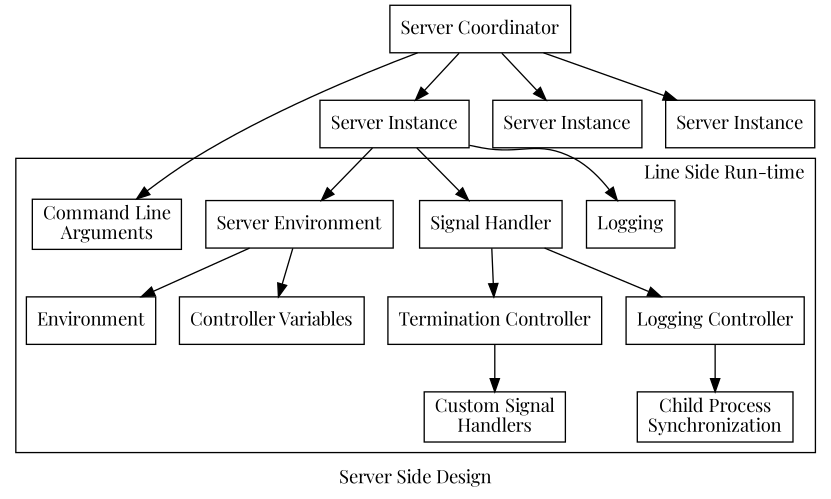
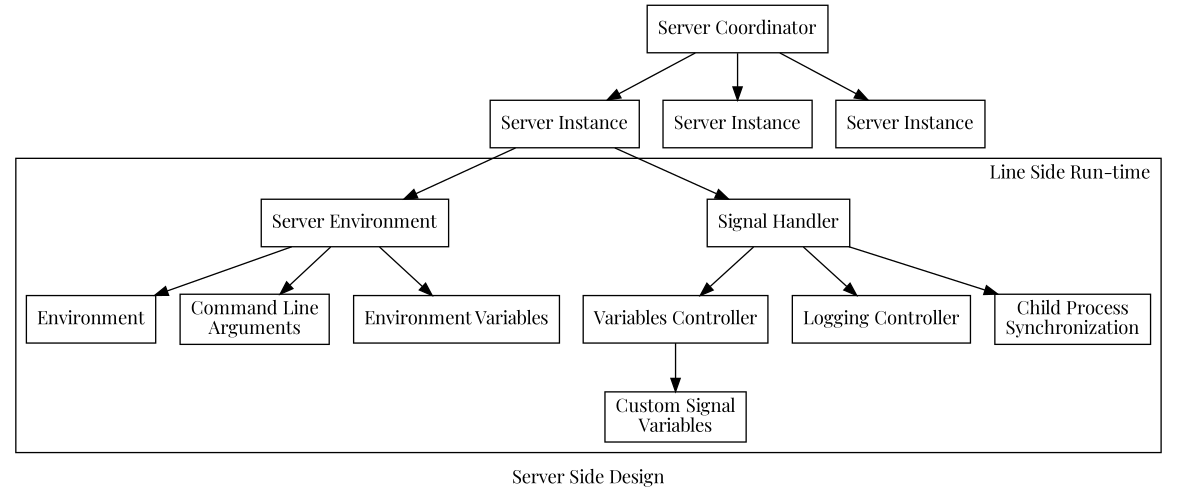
edge "Server Coordinator" -> "Command Line Arguments": now "Server Environment" -> "Command Line Arguments"
node "Logging": removed
node "Controller Variables": label "Controller Variables" -> "Environment Variables"
node "Termination Controller": label "Termination Controller" -> "Variables Controller"
edge "Logging Controller" -> "Child Process Synchronization": now "Signal Handler" -> "Child Process Synchronization"
node "Custom Signal Handlers": label "Custom Signal Handlers" -> "Custom Signal Variables"
